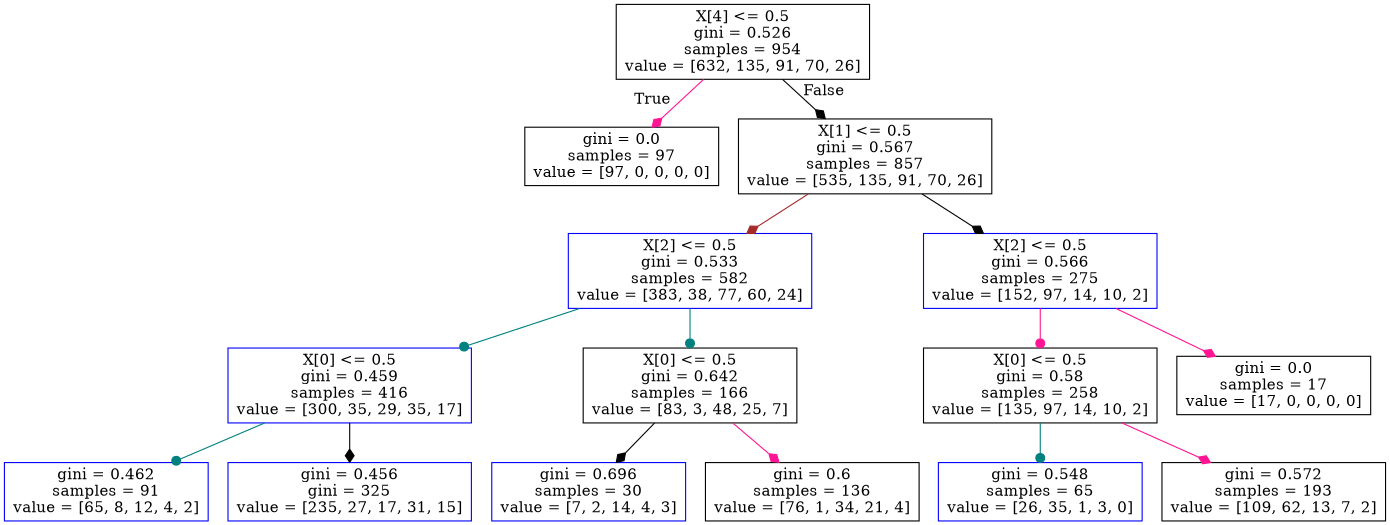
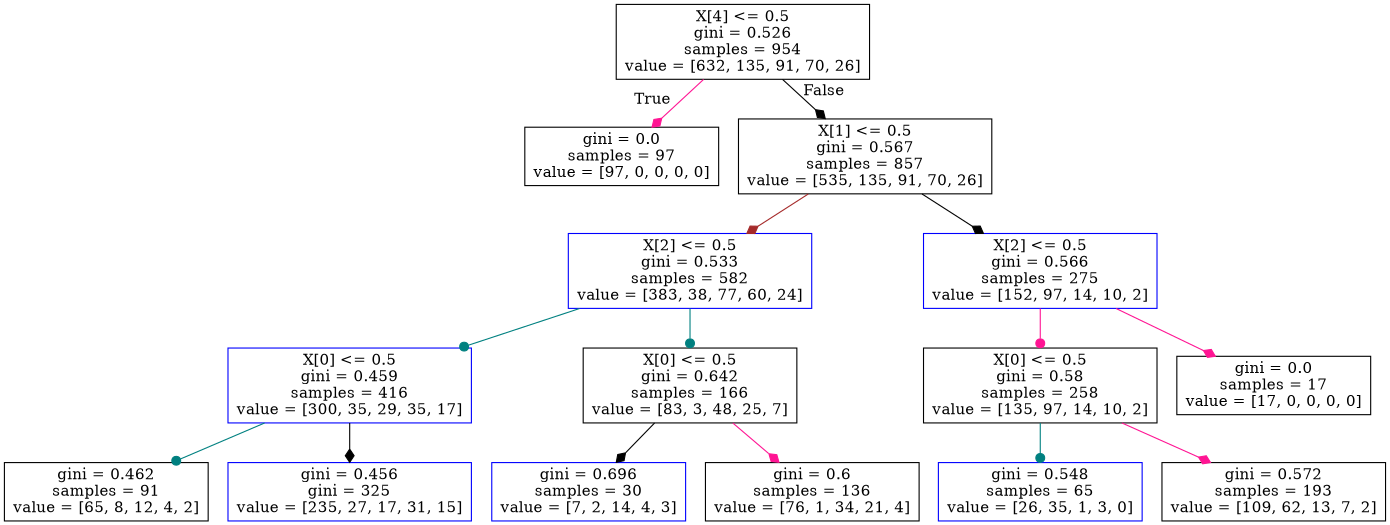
node "gini = 0.462 samples = 91 value = [65, 8, 12, 4, 2]": color blue -> black
